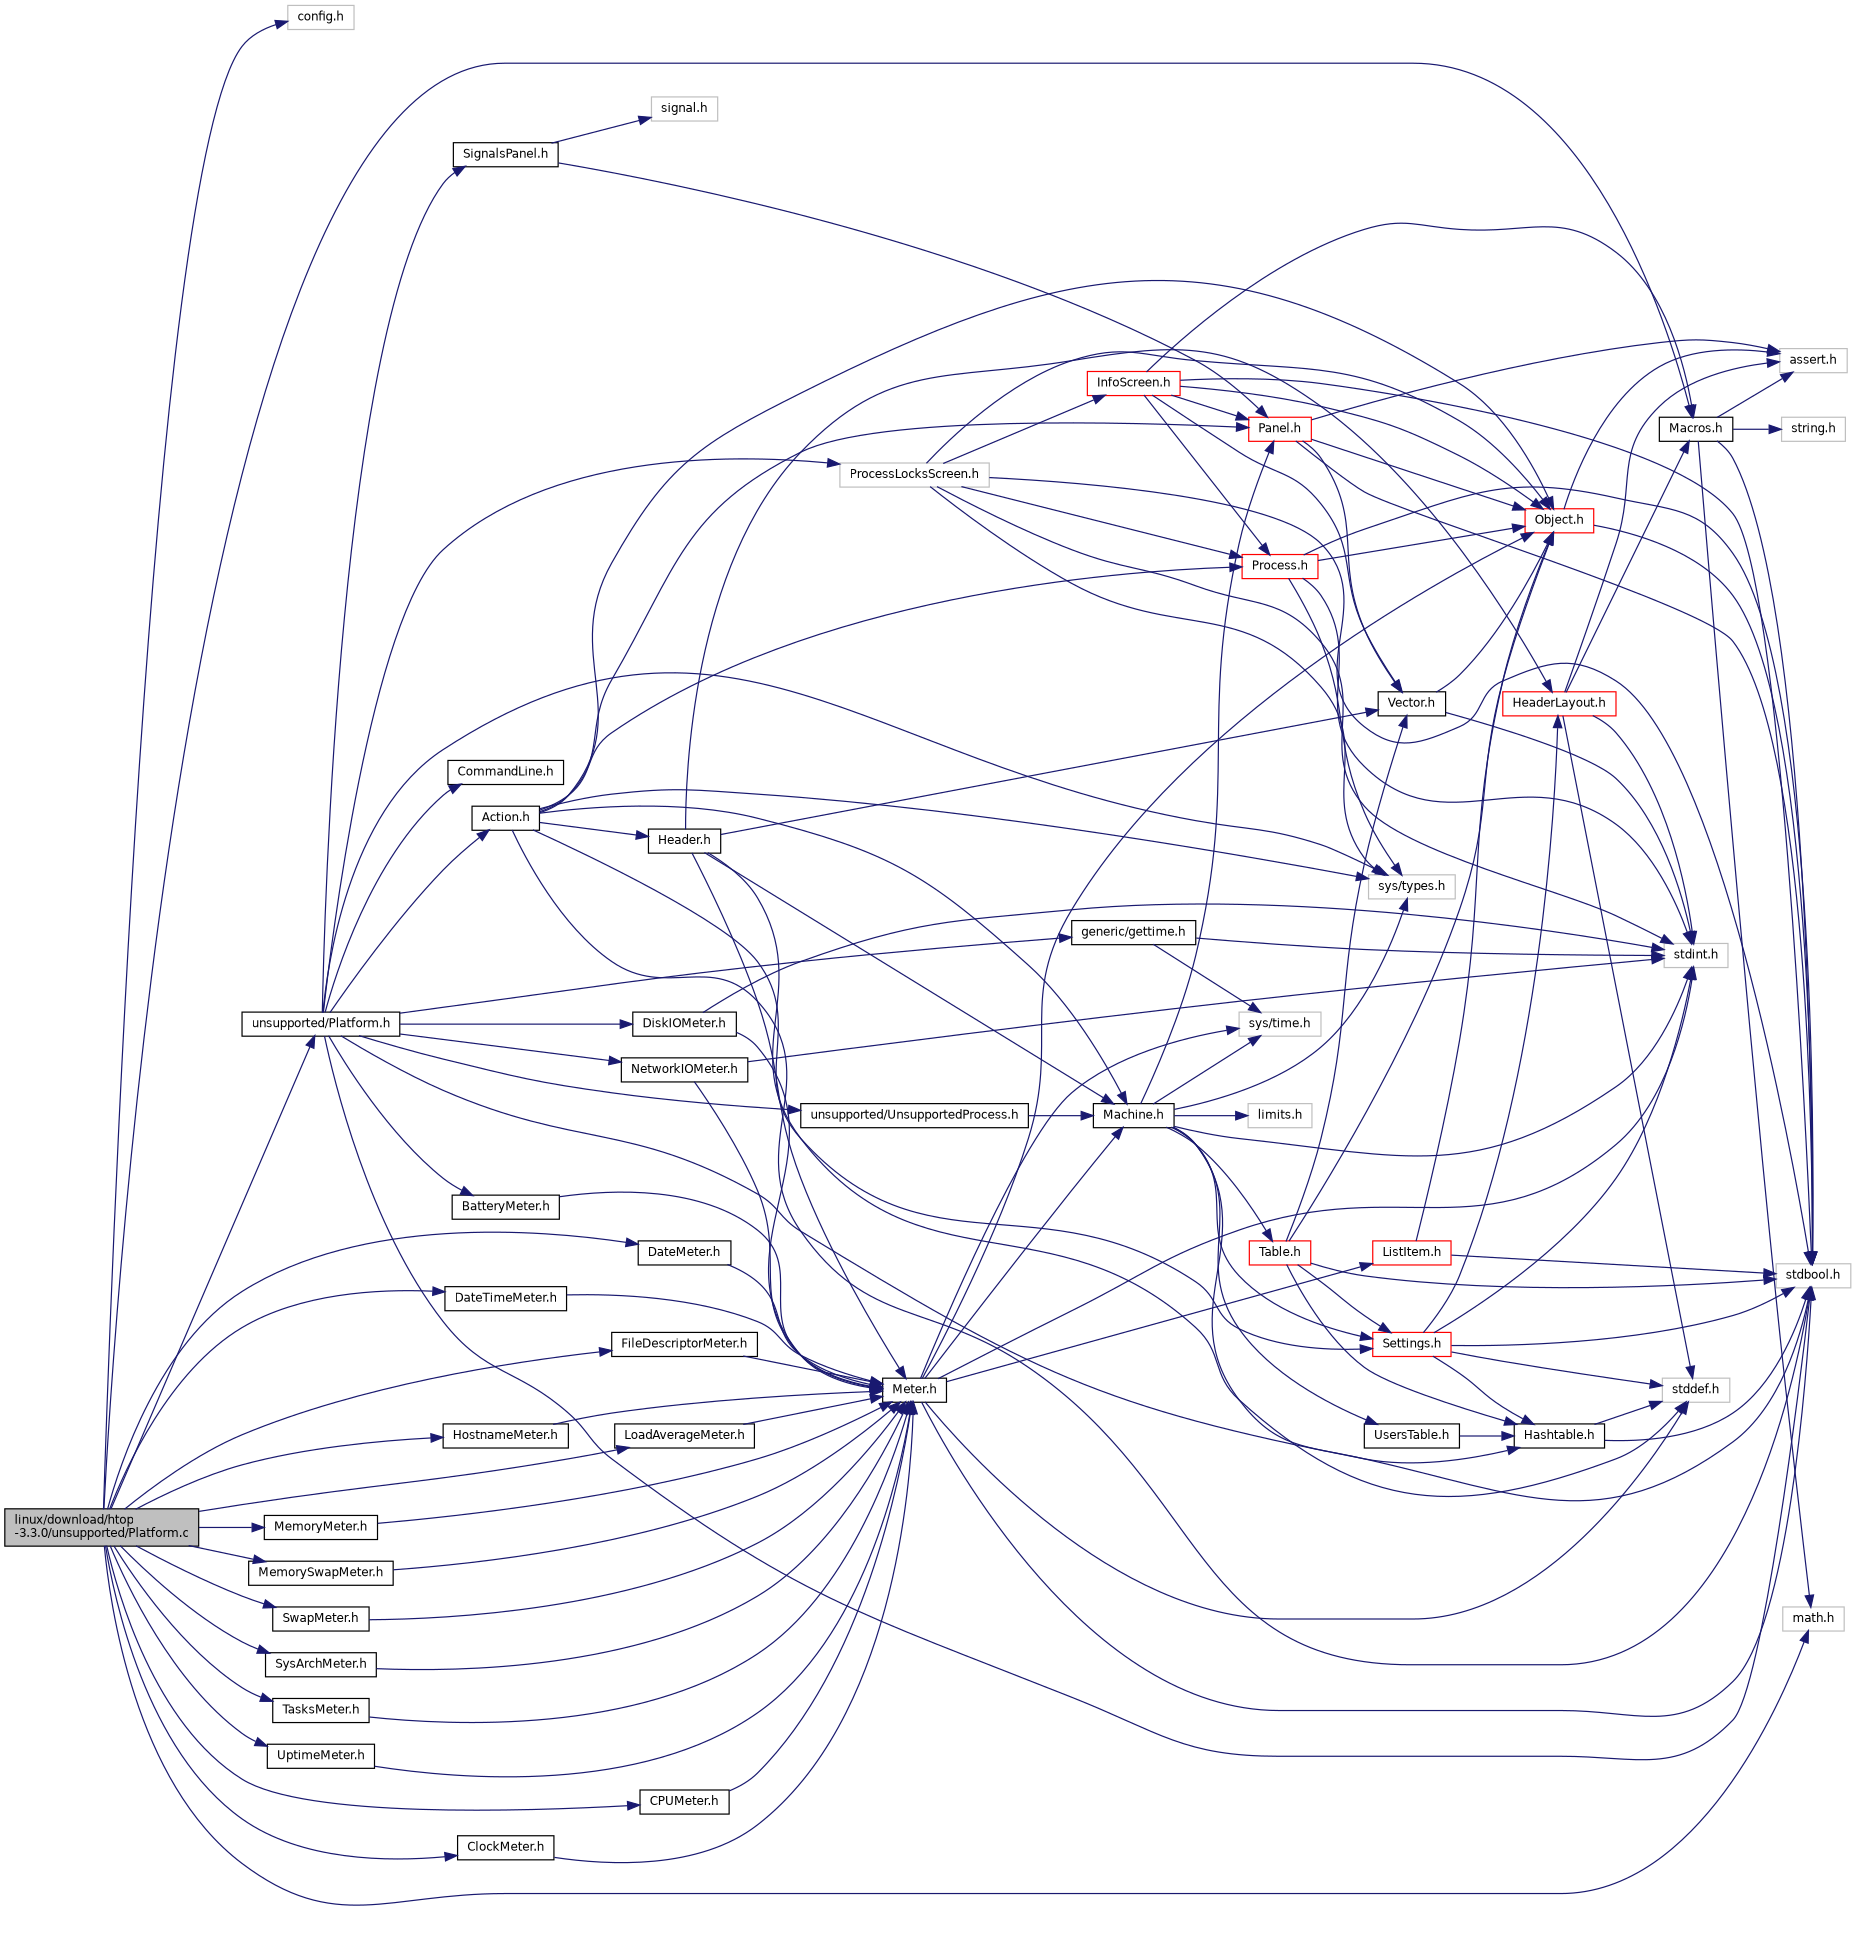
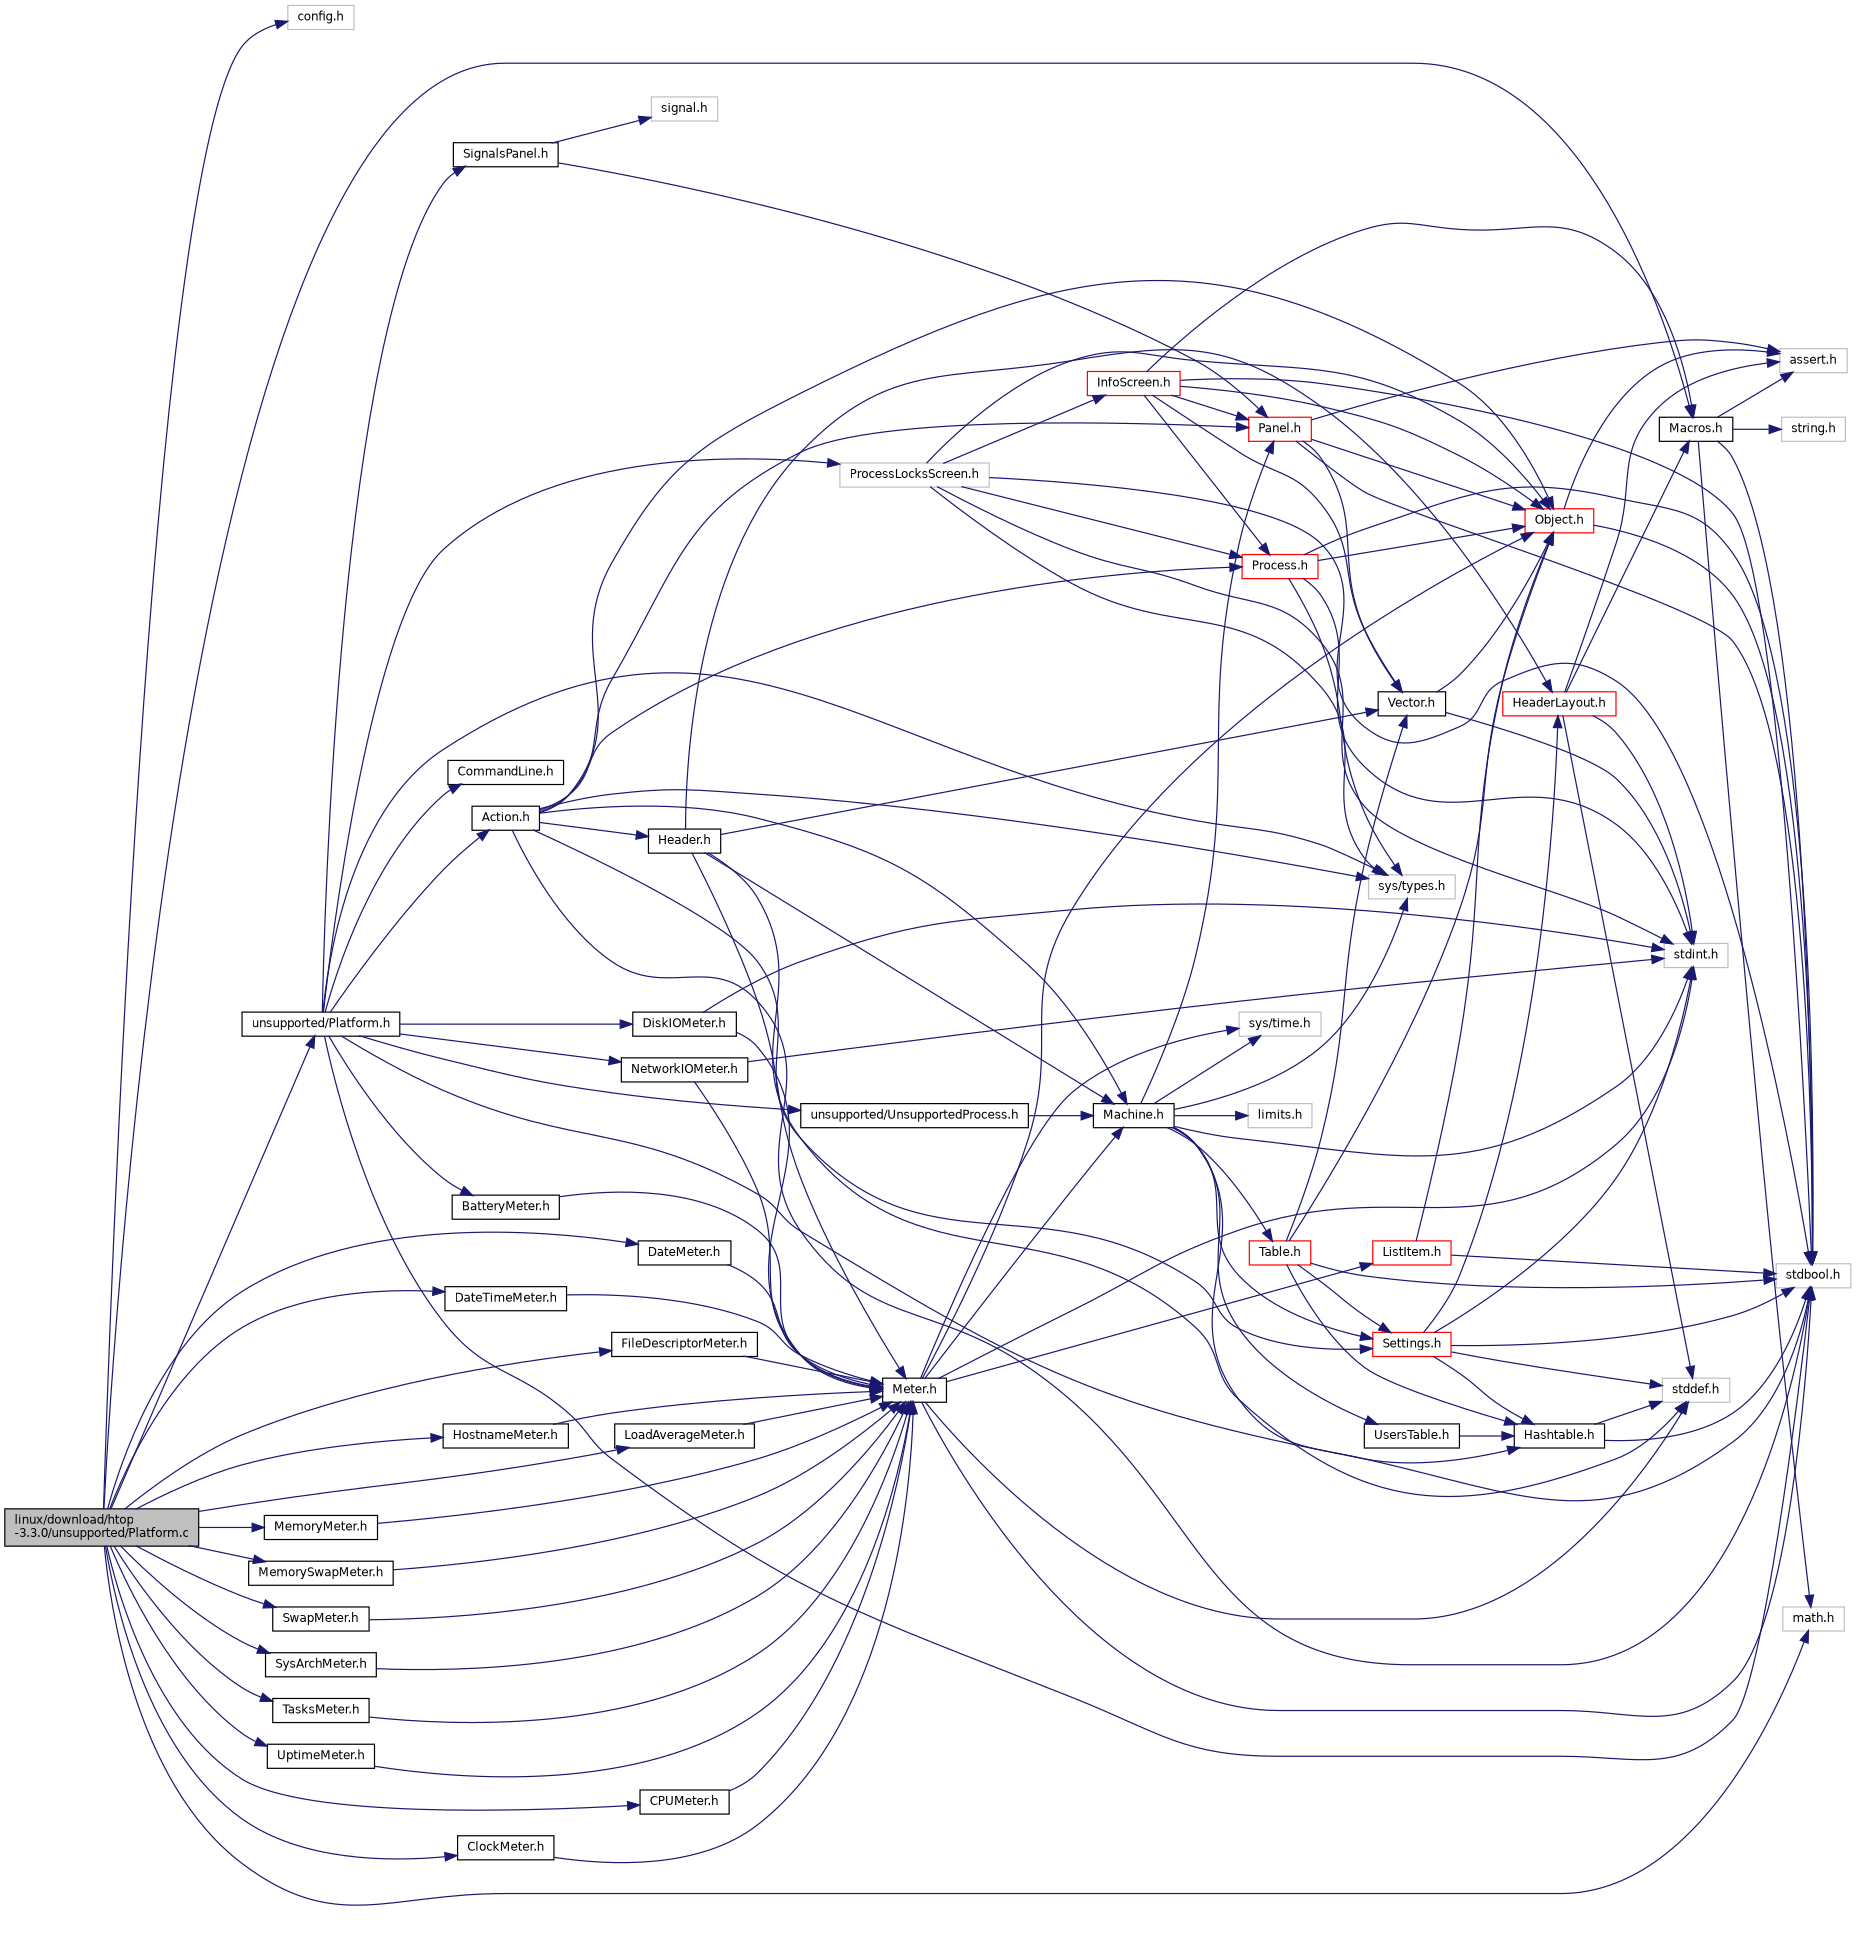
node "generic/gettime.h": removed
